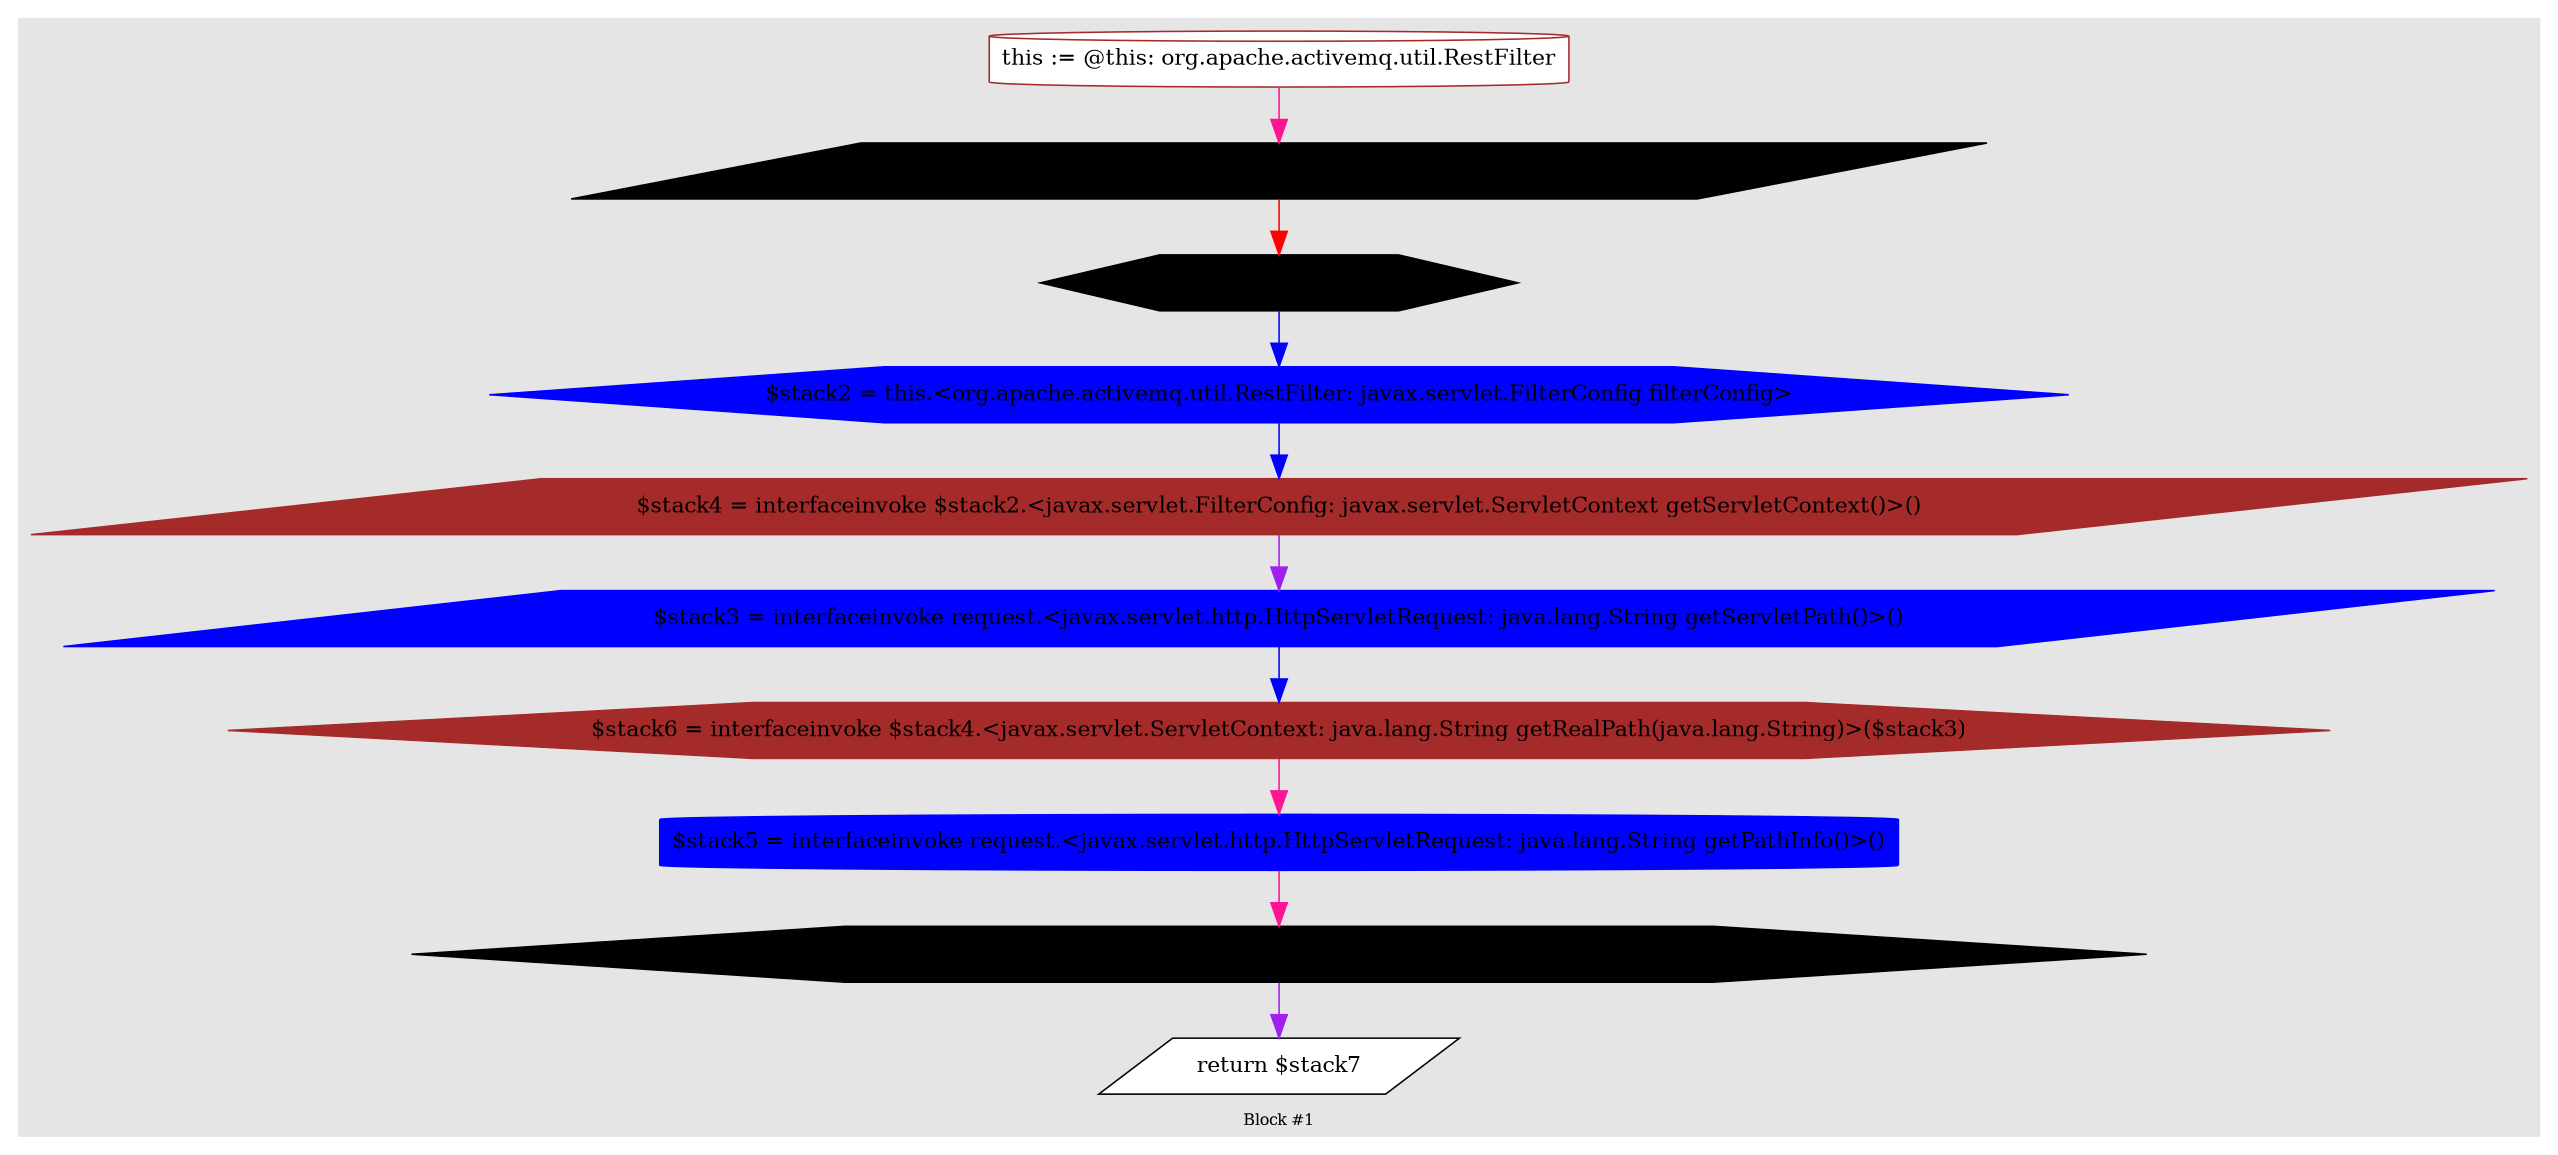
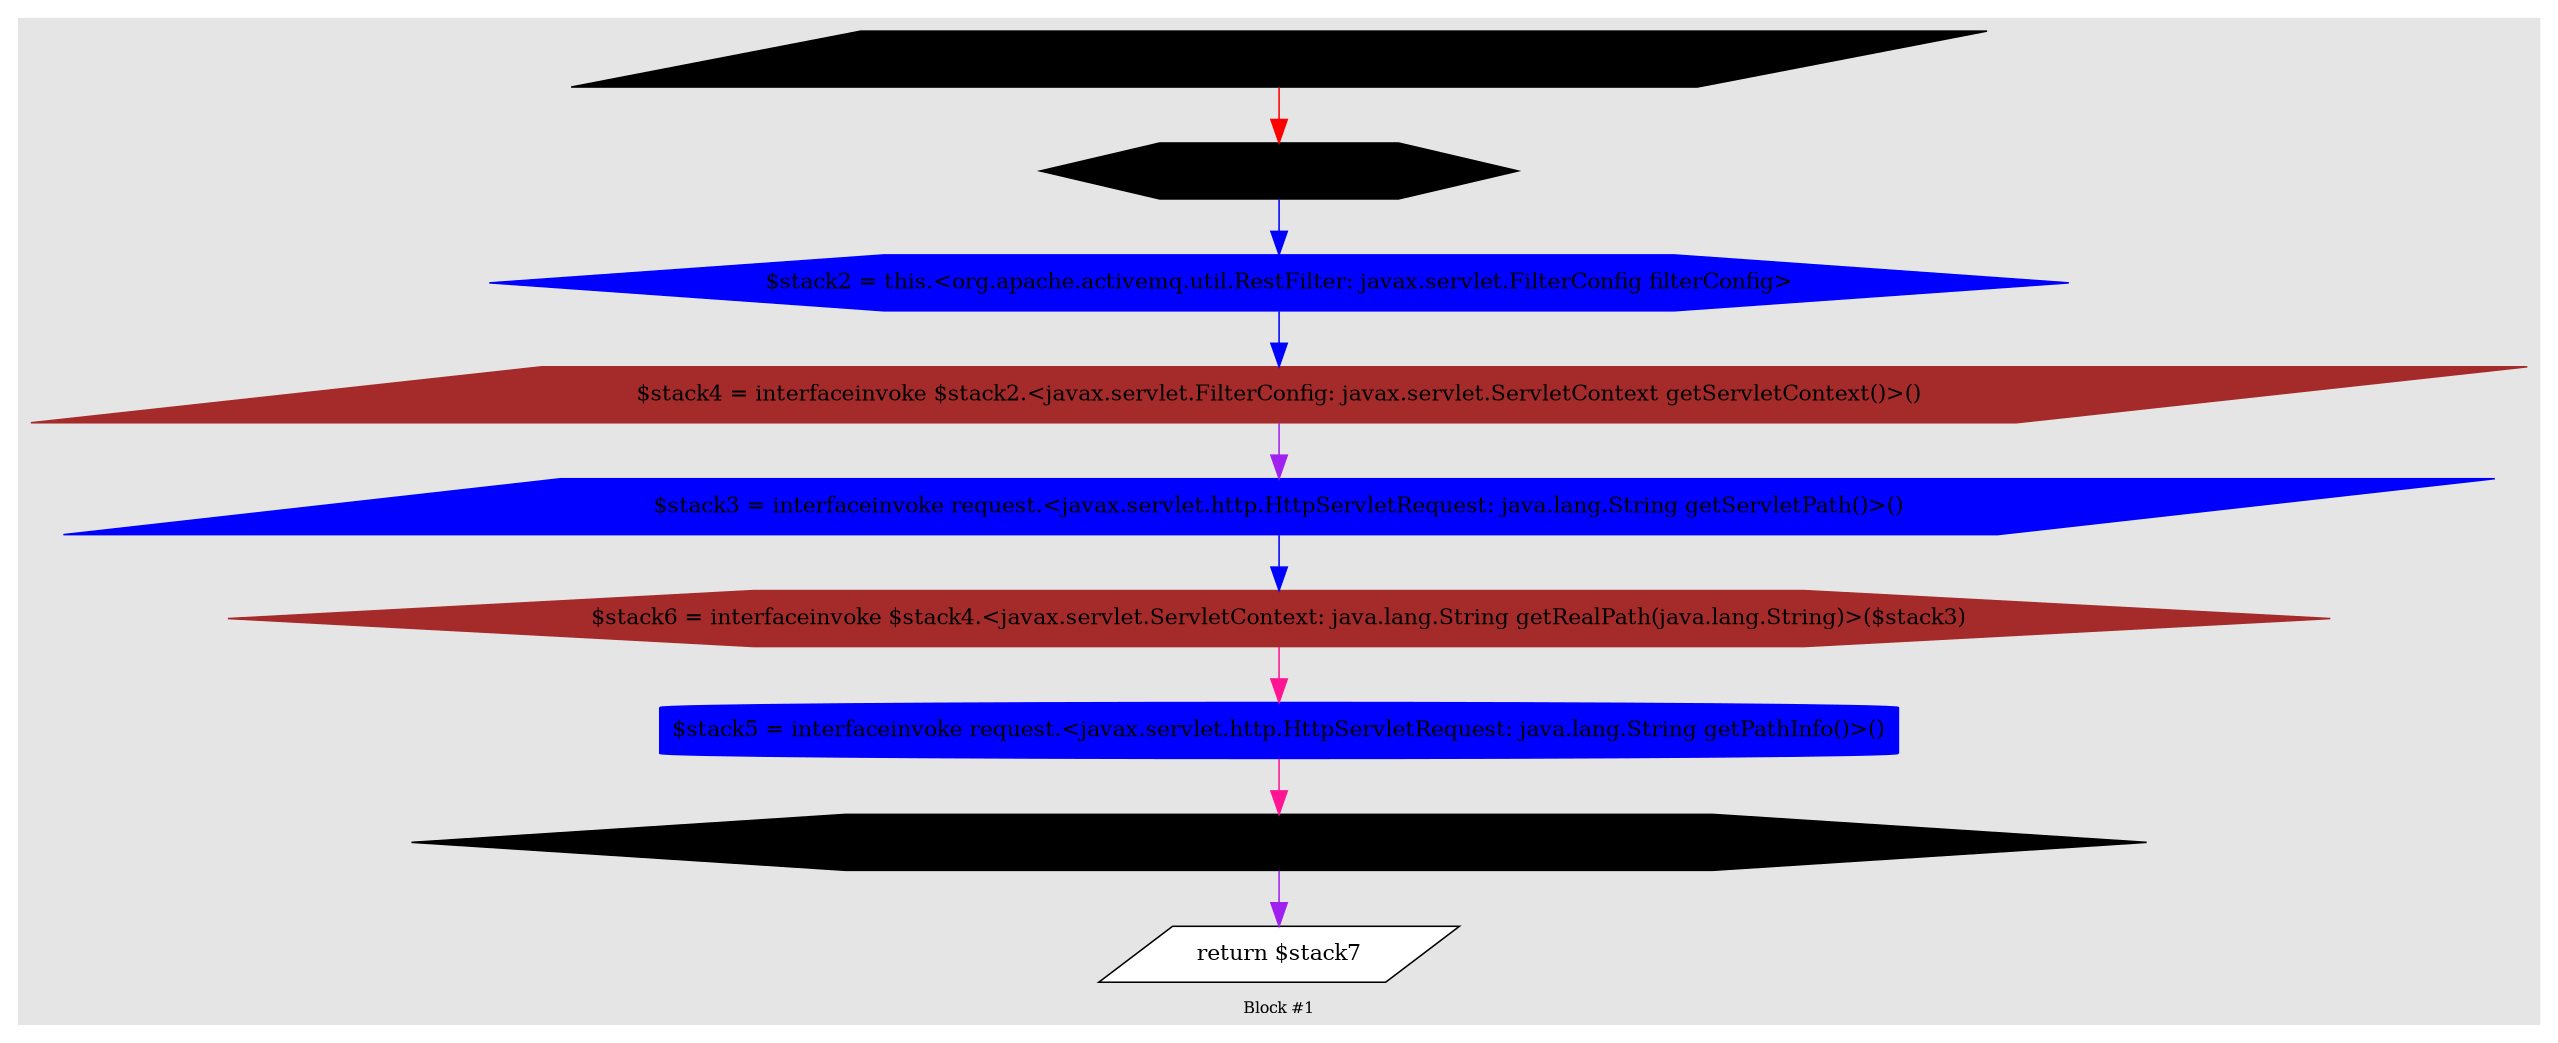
node "this := @this: org.apache.activemq.util.RestFilter": removed
